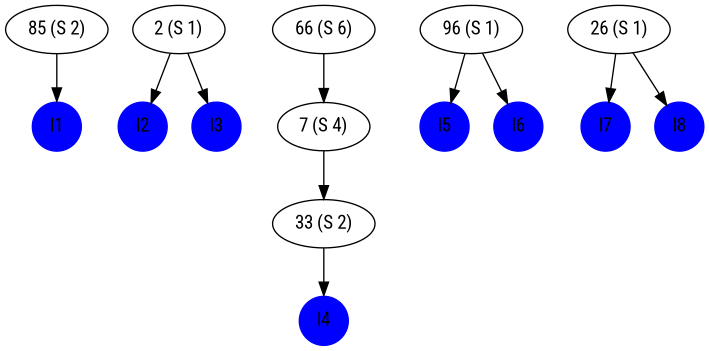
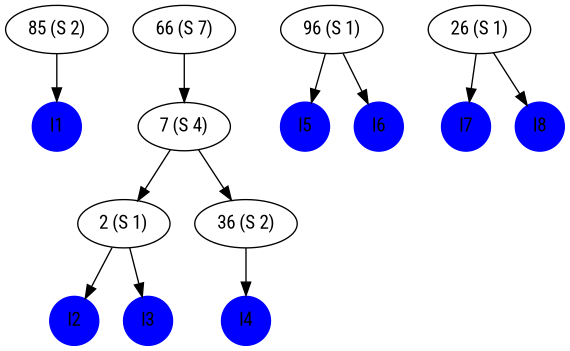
node "66 (S 6)": label "66 (S 6)" -> "66 (S 7)"
edge "7 (S 4)" -> "2 (S 1)": added
node "33 (S 2)": label "33 (S 2)" -> "36 (S 2)"
